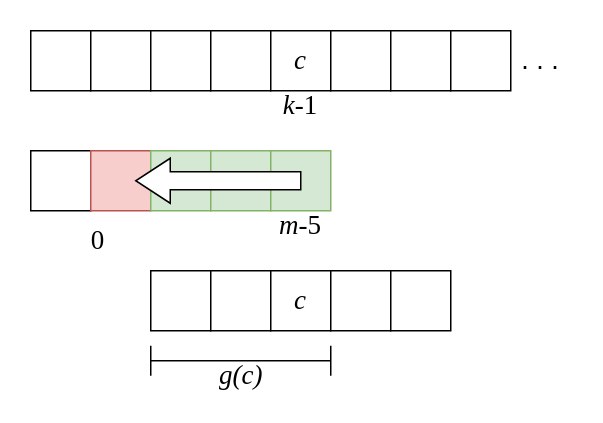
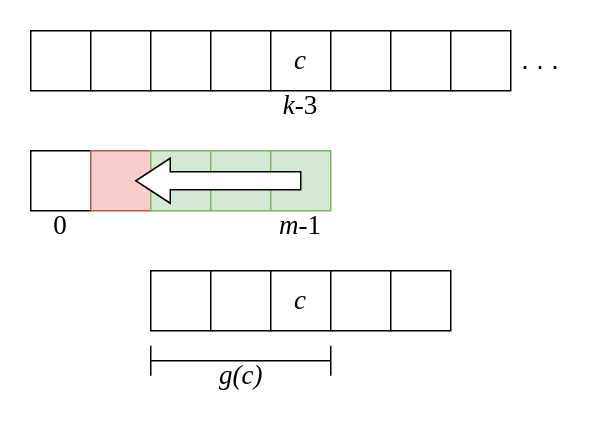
node "k-1": label "k-1" -> "k-3"
node "m-5": label "m-5" -> "m-1"
node "0": moved (98, 241) -> (61, 226)
